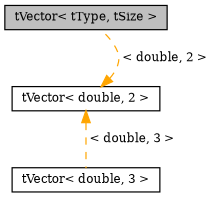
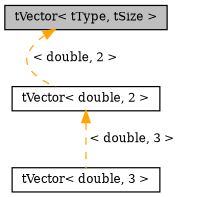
edge "tVector< tType, tSize >" -> "tVector< double, 2 >": reversed
